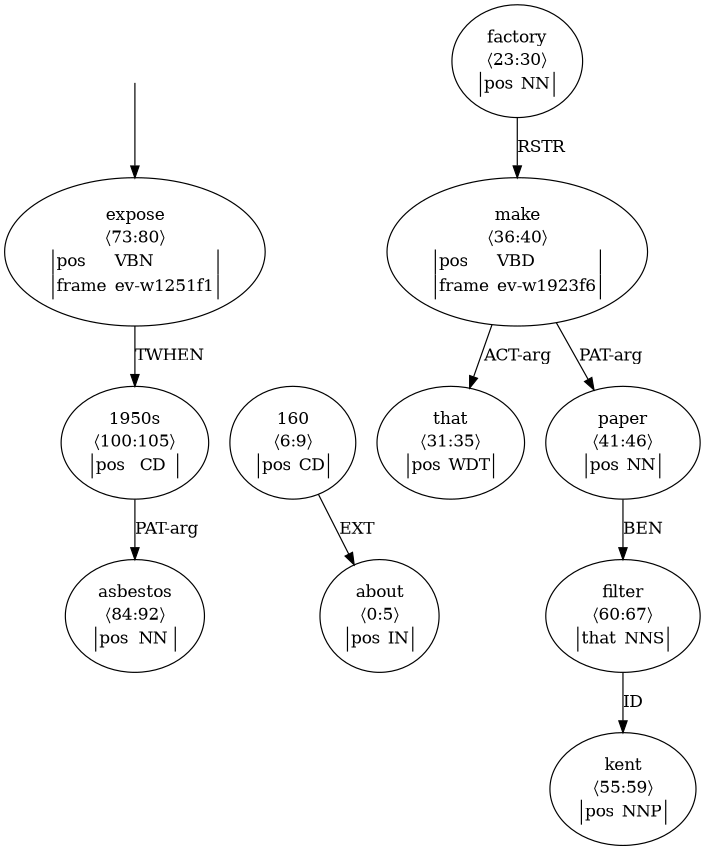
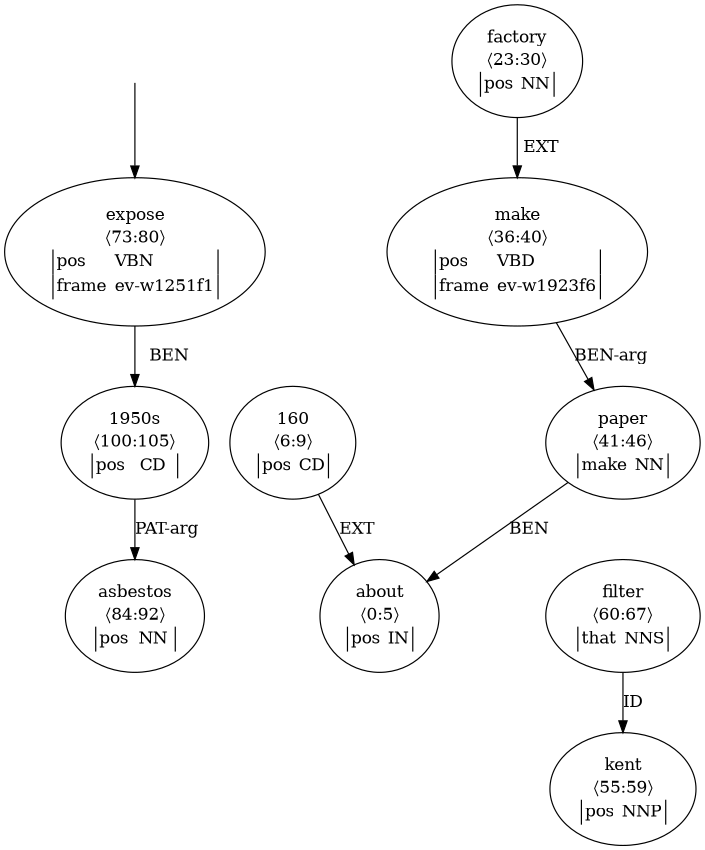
edge "factory" -> "make": label "RSTR" -> "EXT"
edge "expose" -> "1950s": label "TWHEN" -> "BEN"
edge "make" -> "paper": label "PAT-arg" -> "BEN-arg"
node "that": removed
node "paper": text "pos" -> "make"
edge "paper" -> "filter": now "paper" -> "about"
